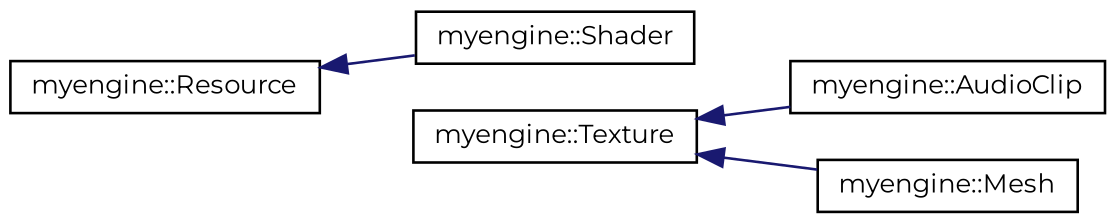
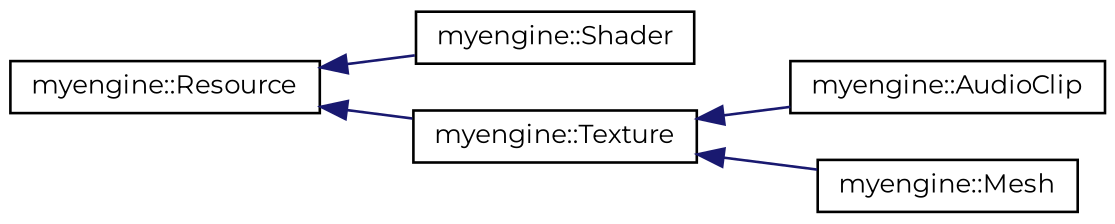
edge "myengine::Texture" -> "myengine::Resource": added
